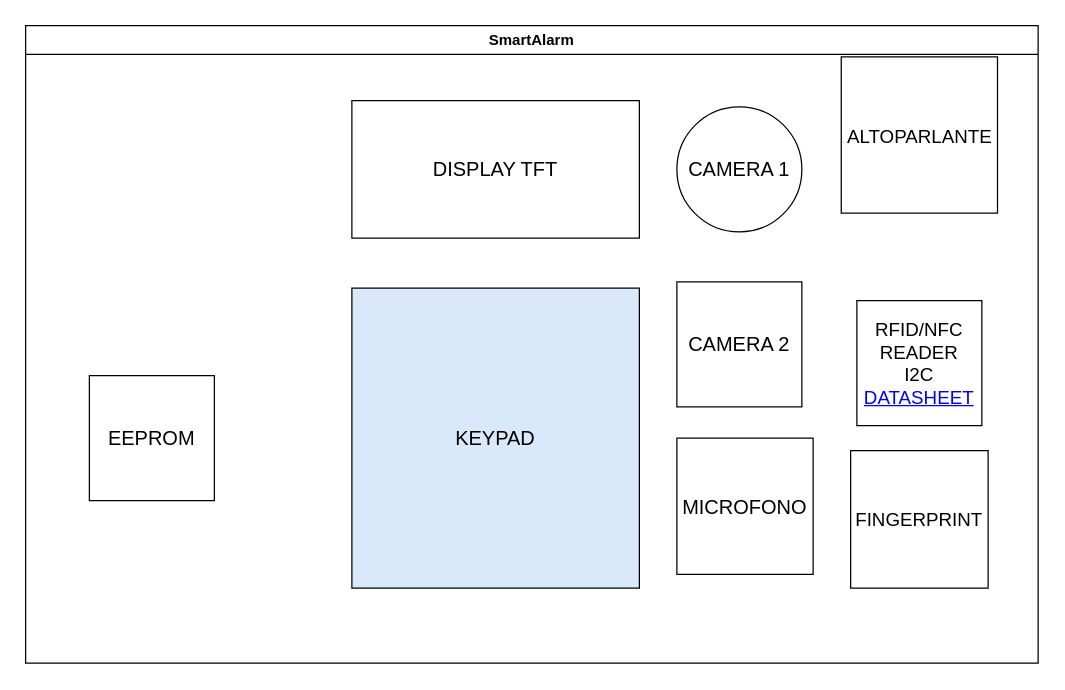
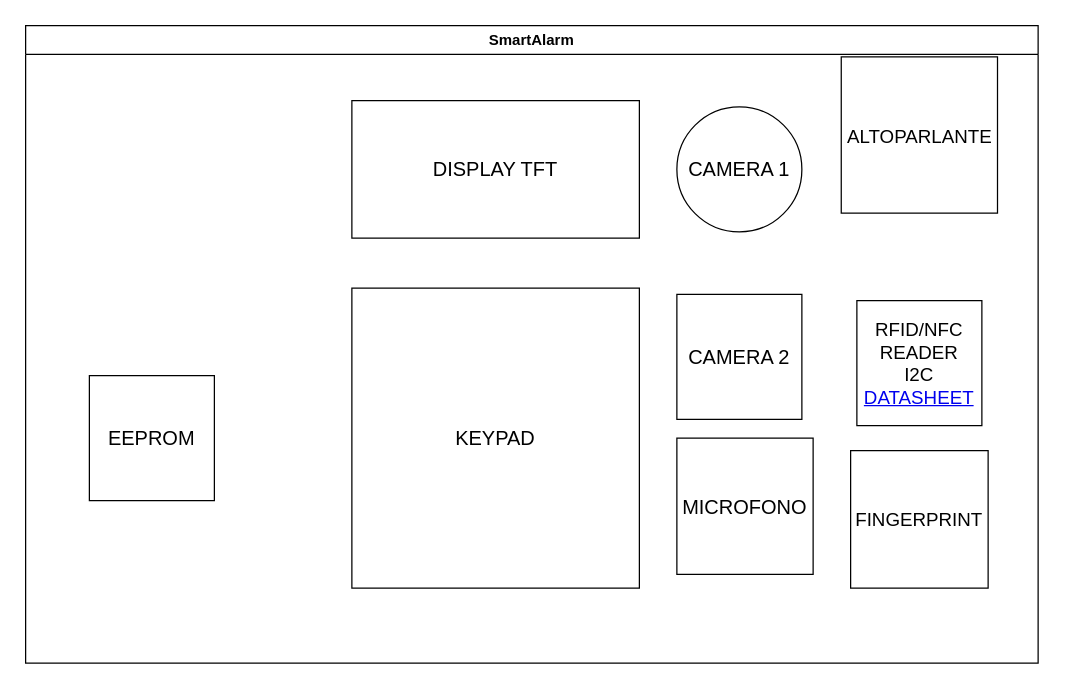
node "CAMERA 2": moved (739, 344) -> (739, 357)
node "KEYPAD": fillcolor #dae8fc -> #ffffff
